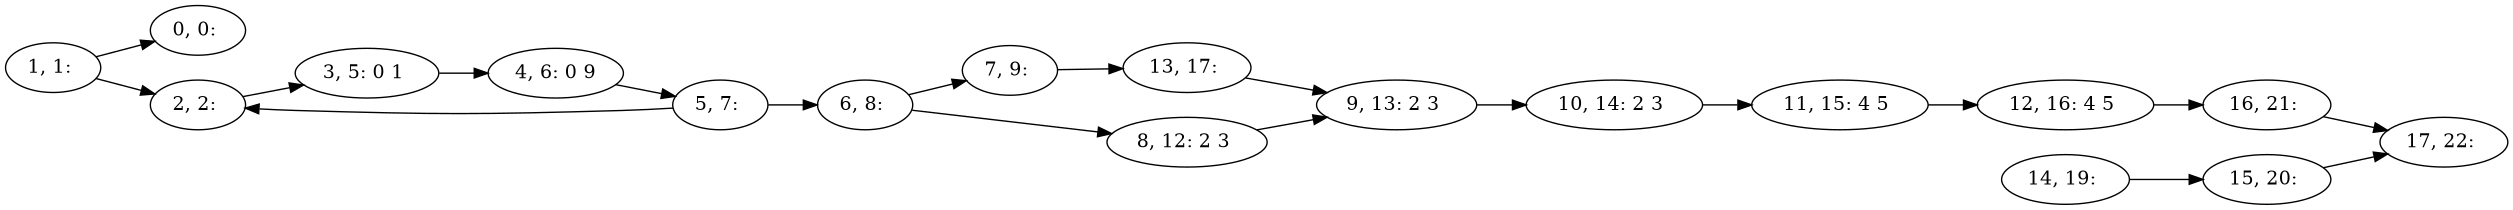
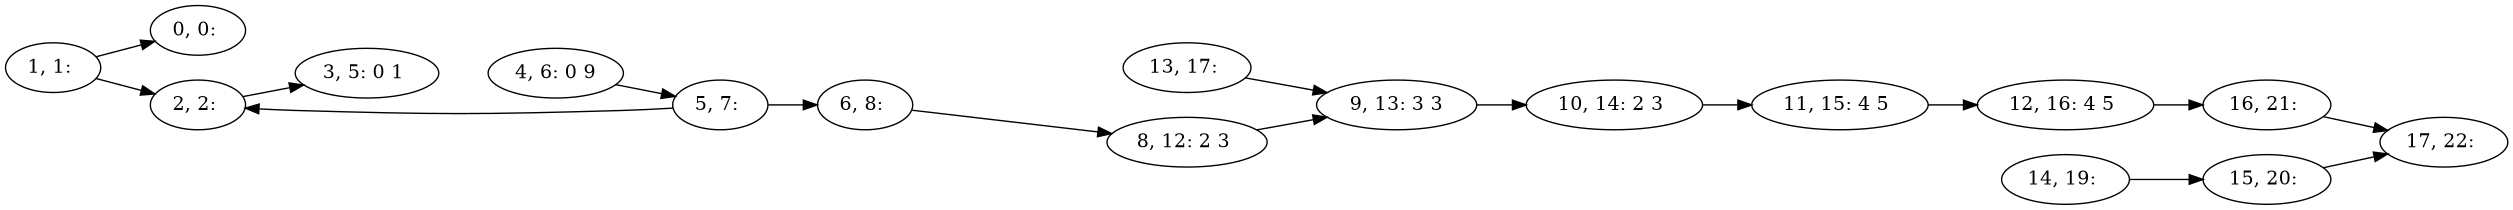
node "7, 9:": removed
edge "3, 5: 0 1" -> "4, 6: 0 9": removed
node "9, 13: 2 3": label "9, 13: 2 3" -> "9, 13: 3 3"
